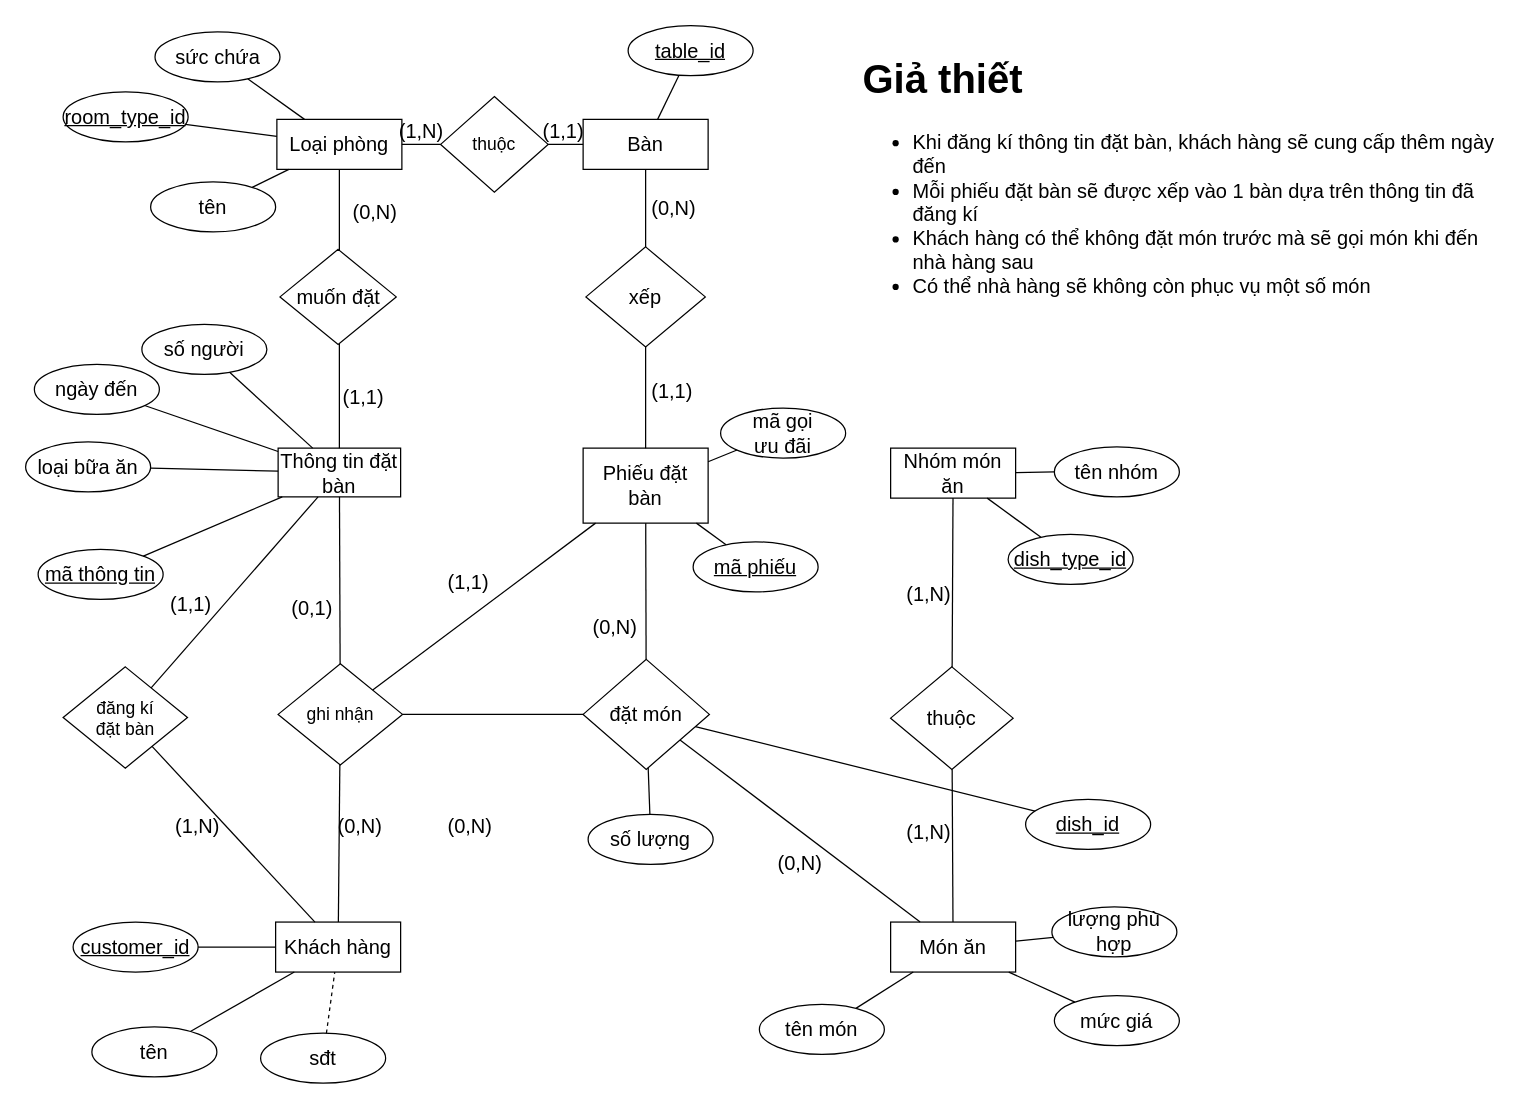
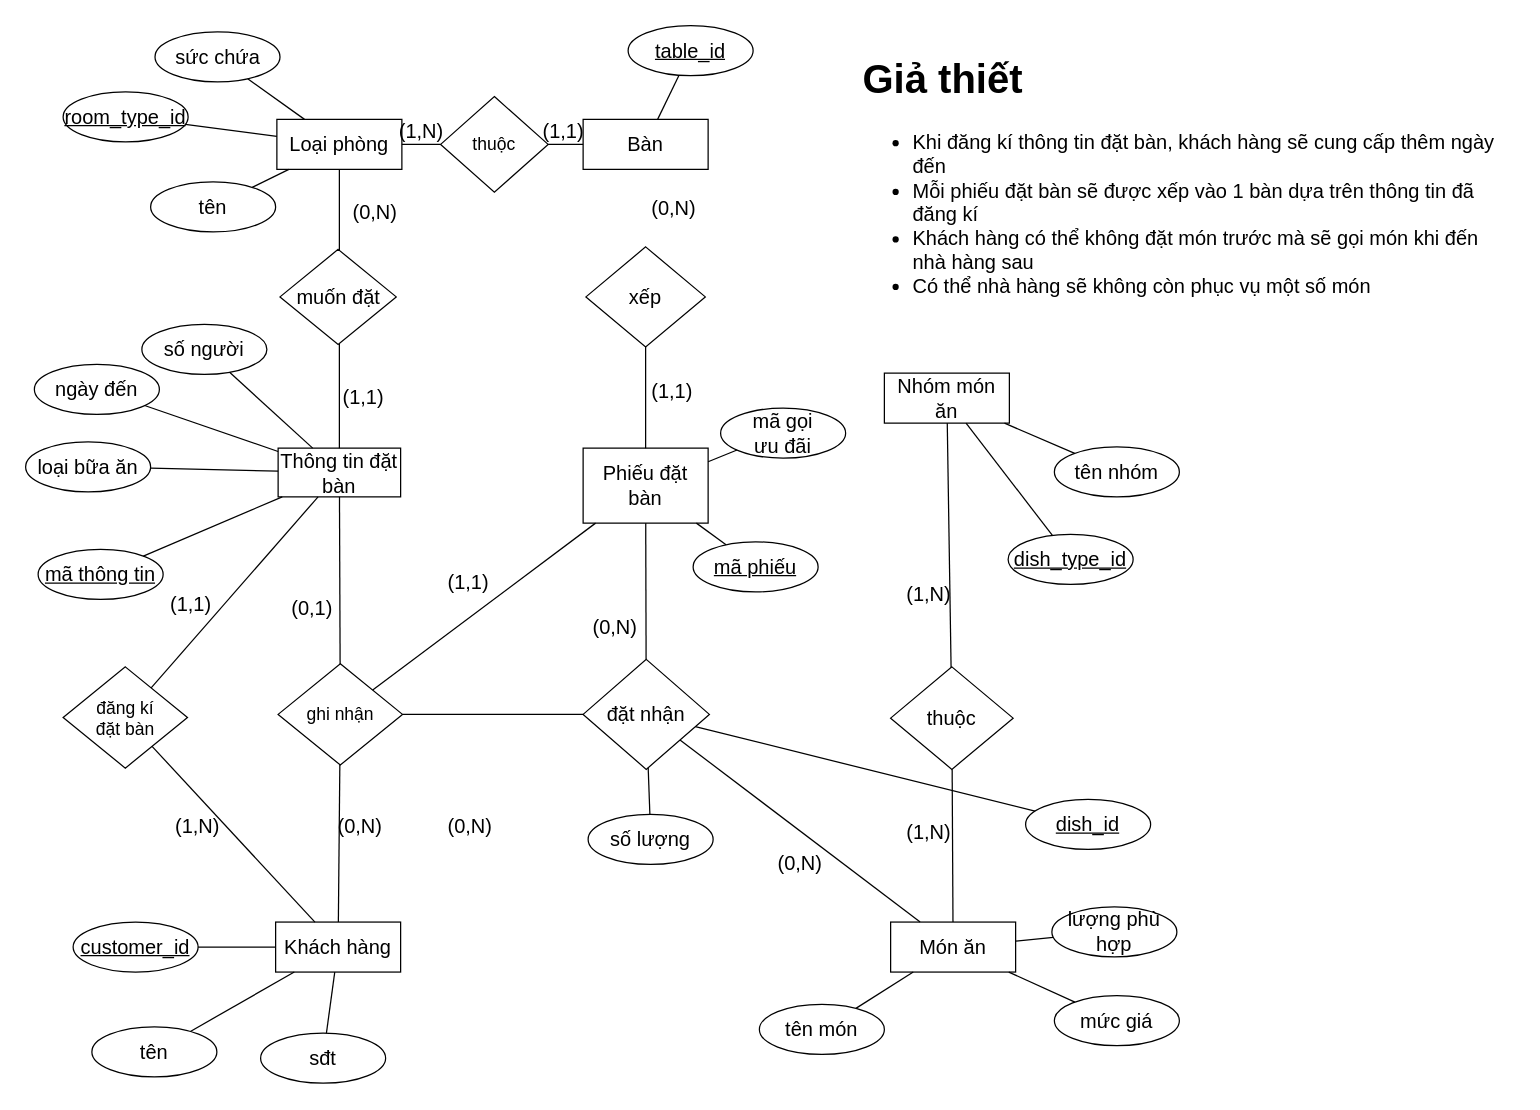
edge "Bàn" -- "xếp": removed
node "Nhóm món ăn": moved (953, 473) -> (947, 398)
node "đặt món": label "đặt món" -> "đặt nhận"
edge "Khách hàng" -- "sđt": style dashed -> solid
